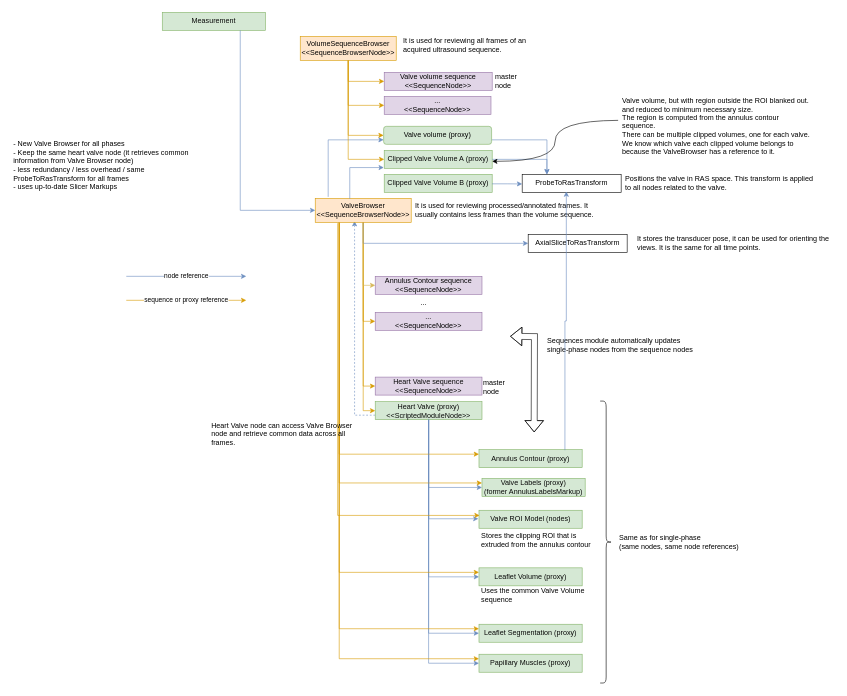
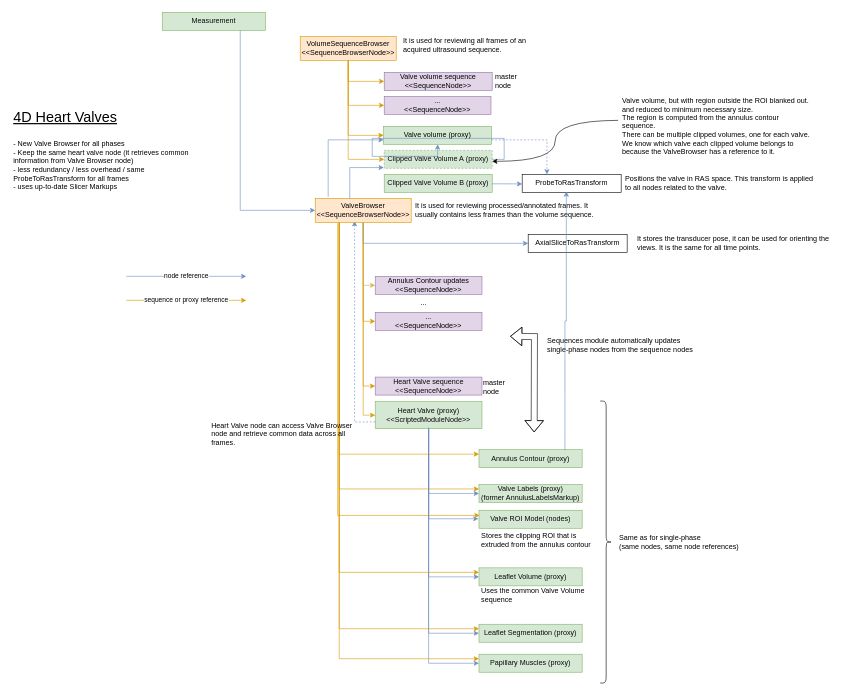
node "4D Heart Valves": added
node "Valve volume (proxy)": shape rounded rectangle -> rectangle
edge "Valve volume (proxy)" -> "ProbeToRasTransform": style solid -> dashed
node "Clipped Valve Volume A (proxy)": style solid -> dashed
edge "Clipped Valve Volume A (proxy)" -> "ProbeToRasTransform": now "Clipped Valve Volume A (proxy)" -> "Valve volume (proxy)"
node "Annulus Contour sequence <<SequenceNode>>": label "Annulus Contour sequence <<SequenceNode>>" -> "Annulus Contour updates <<SequenceNode>>"
node "Heart Valve (proxy) <<ScriptedModuleNode>>": size 107x18 -> 107x27
node "Valve Labels (proxy) (former AnnulusLabelsMarkup)": moved (534, 488) -> (531, 494)
